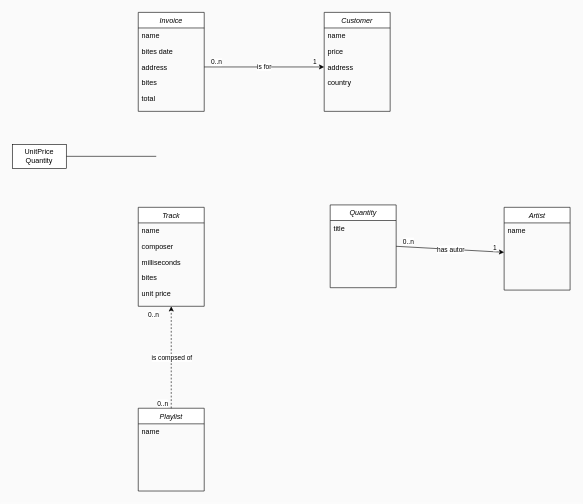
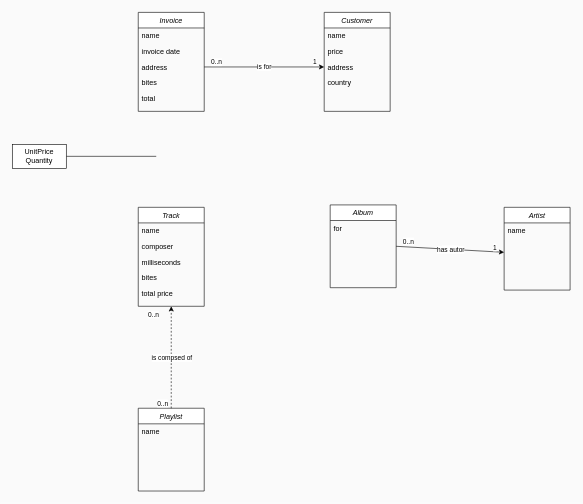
node "bites date": label "bites date" -> "invoice date"
node "Quantity": label "Quantity" -> "Album"
node "title": label "title" -> "for"
node "unit price": label "unit price" -> "total price"
